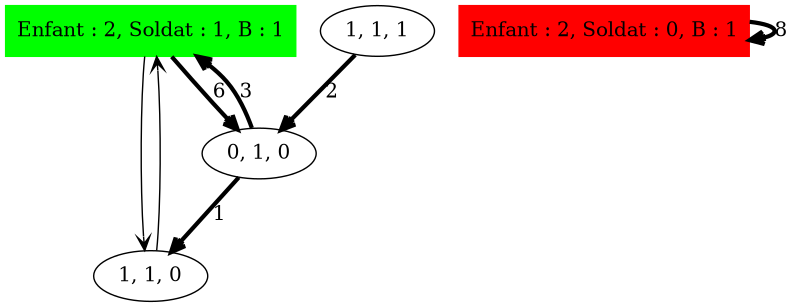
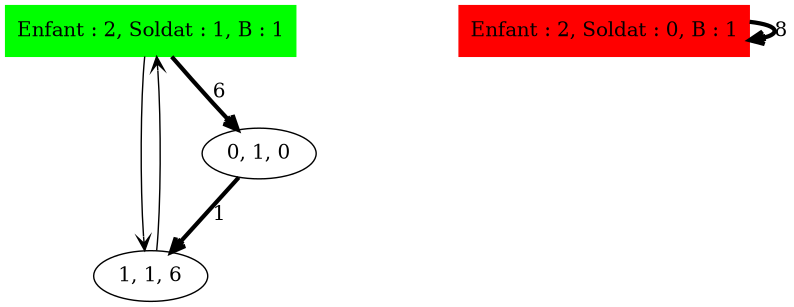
node "1, 1, 1": removed
edge "0, 1, 0" -> "Enfant : 2, Soldat : 1, B : 1": removed, label "3"
node "1, 1, 0": label "1, 1, 0" -> "1, 1, 6"
